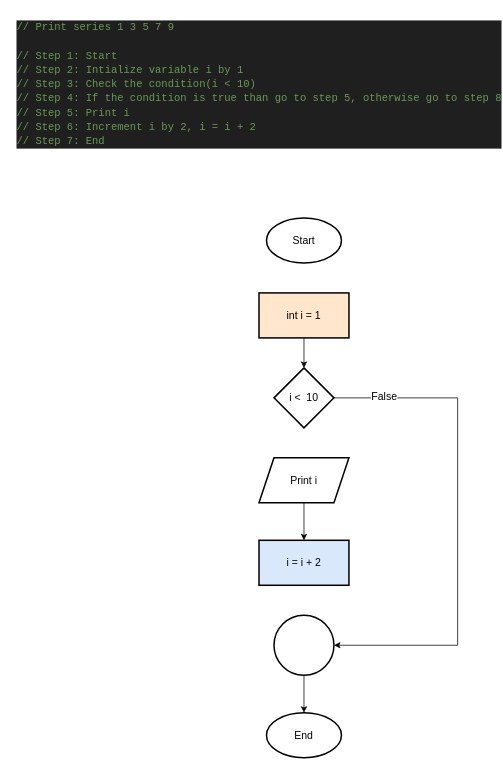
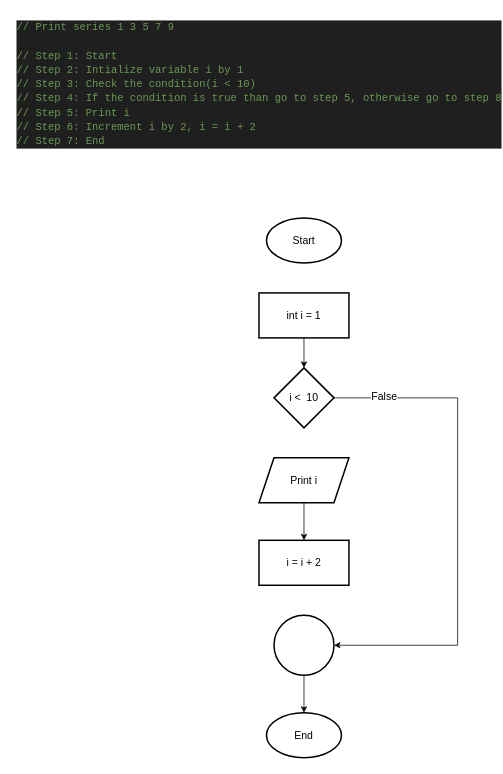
node "int i = 1": fillcolor #ffe6cc -> #ffffff
node "i = i + 2": fillcolor #dae8fc -> #ffffff
